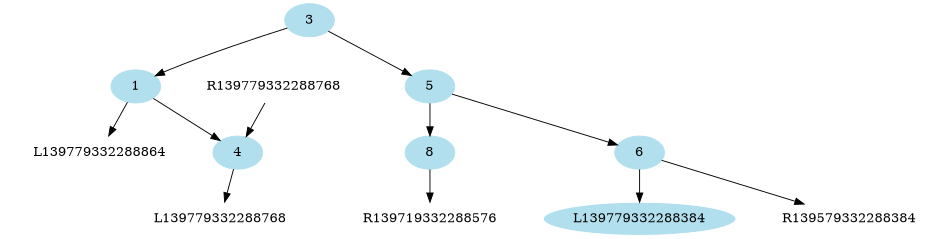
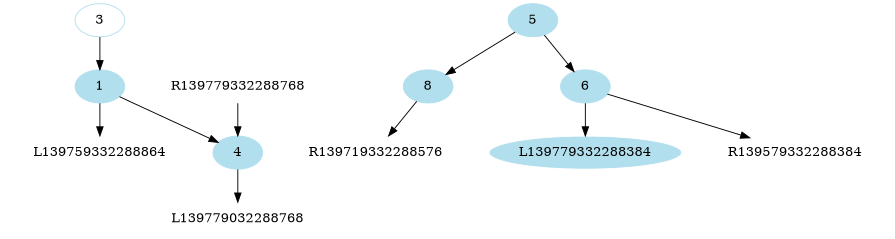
node "3": fillcolor lightblue2 -> white
edge "3" -> "5": removed
node "L139779332288864": label "L139779332288864" -> "L139759332288864"
node "L139779332288768": label "L139779332288768" -> "L139779032288768"
